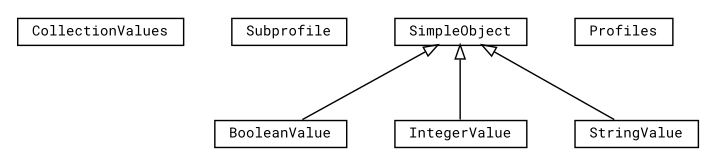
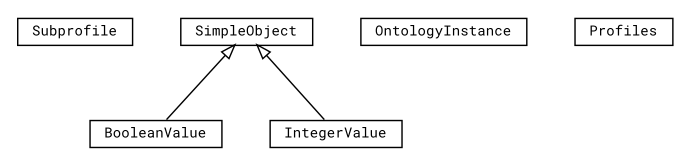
node "CollectionValues": removed
node "OntologyInstance": added
node "StringValue": removed
